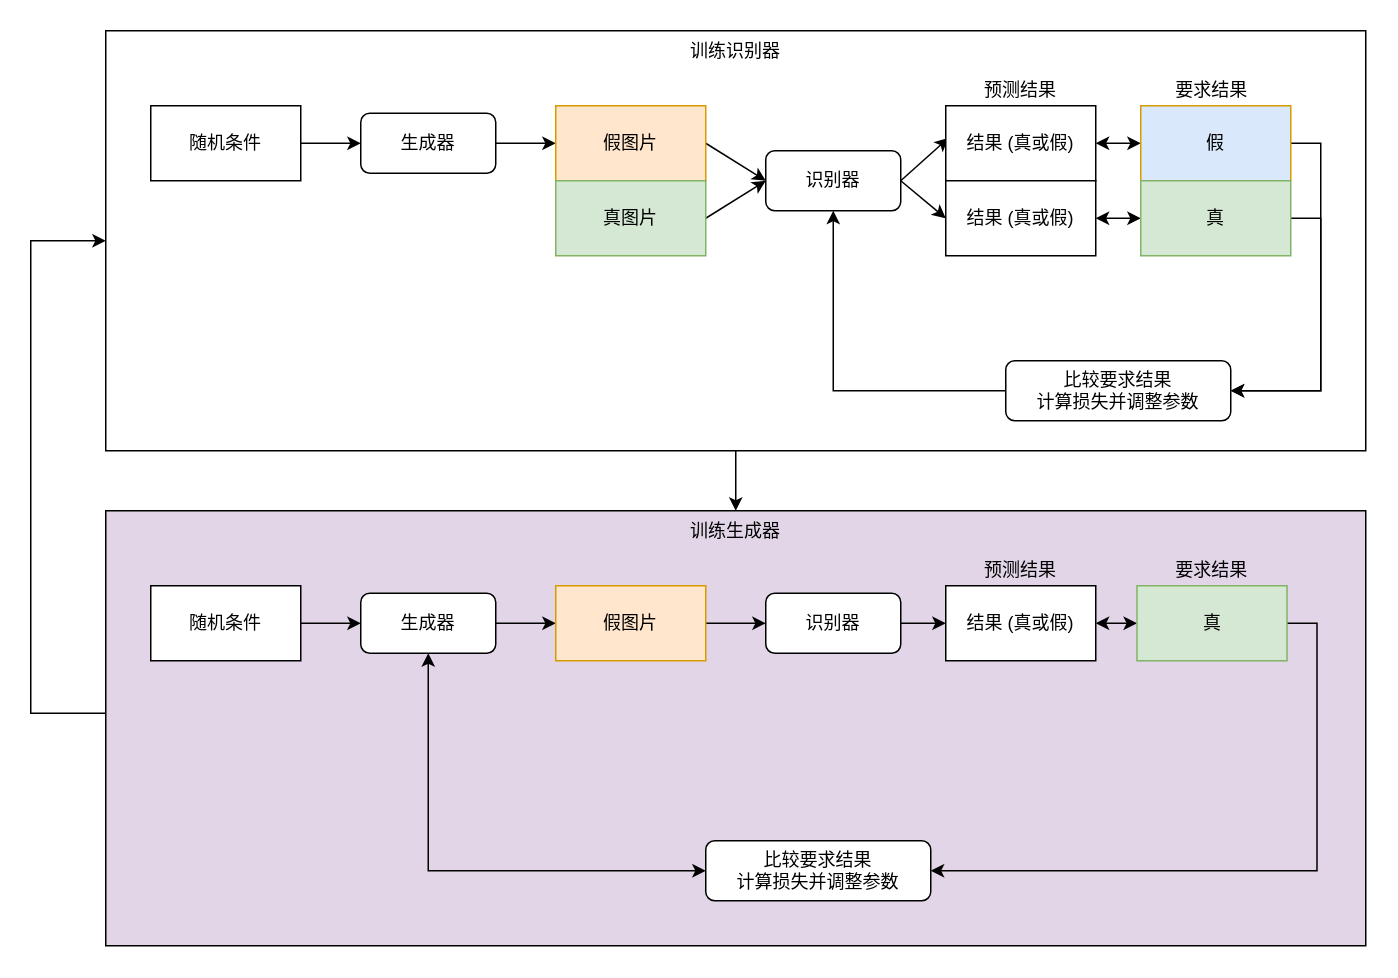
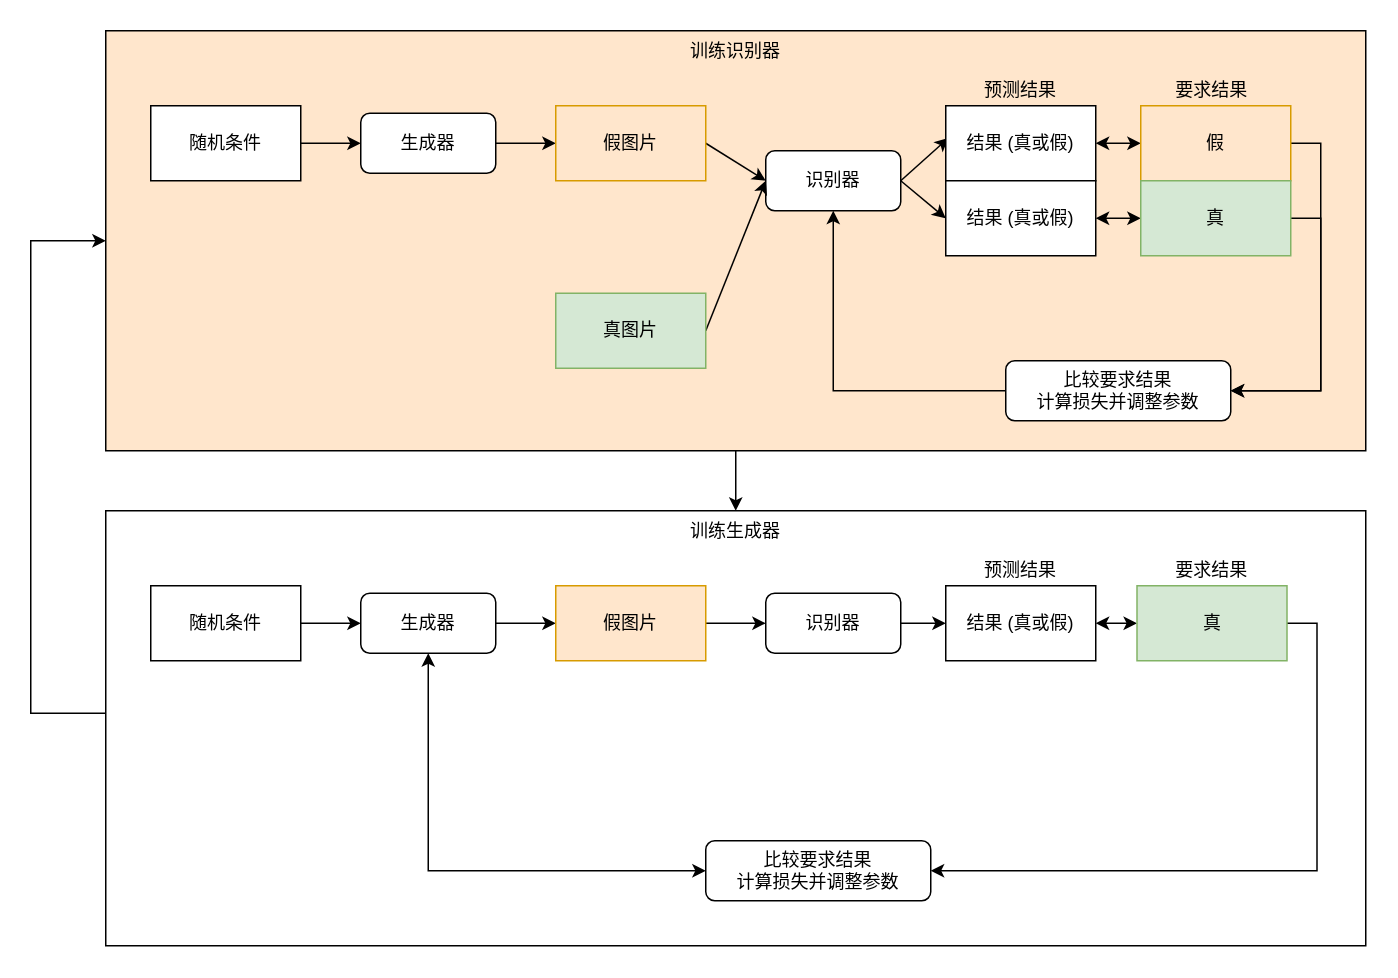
node "假": fillcolor #dae8fc -> #ffe6cc
node "真图片": moved (631, 218) -> (631, 331)
node "训练识别器": fillcolor #ffffff -> #ffe6cc
node "训练生成器": fillcolor #e1d5e7 -> #ffffff
